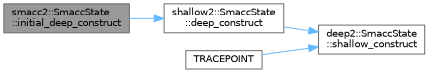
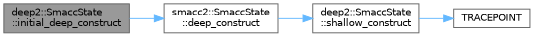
node "smacc2::SmaccState ::initial_deep_construct": label "smacc2::SmaccState ::initial_deep_construct" -> "deep2::SmaccState ::initial_deep_construct"
node "shallow2::SmaccState ::deep_construct": label "shallow2::SmaccState ::deep_construct" -> "smacc2::SmaccState ::deep_construct"
edge "TRACEPOINT" -> "deep2::SmaccState ::shallow_construct": reversed
